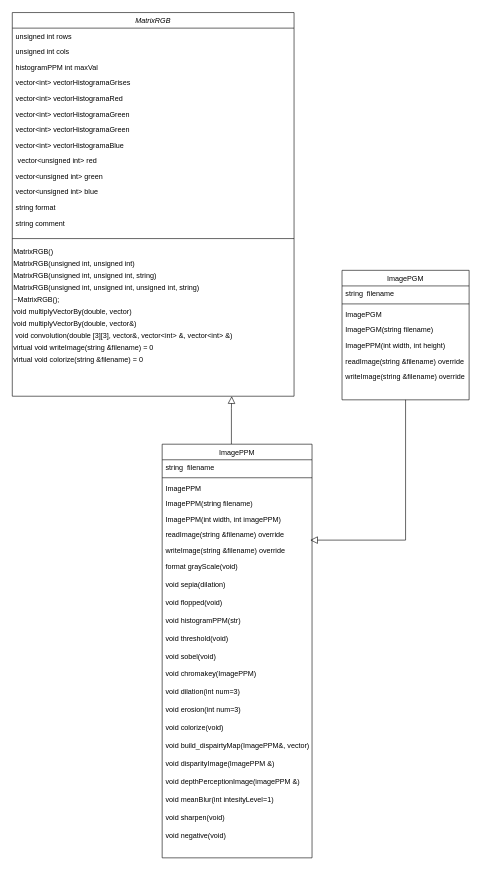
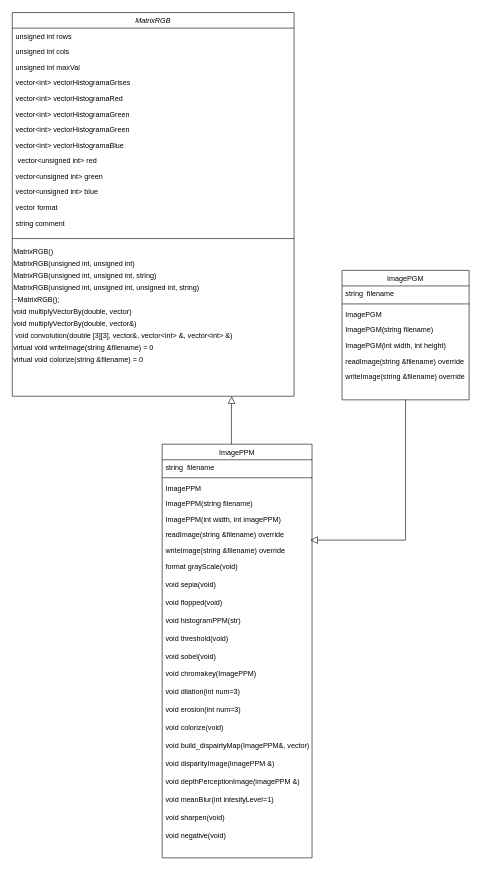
node "histogramPPM int maxVal": label "histogramPPM int maxVal" -> "unsigned int maxVal"
node "string format": label "string format" -> "vector format"
node "ImagePPM(int width, int height)": label "ImagePPM(int width, int height)" -> "ImagePGM(int width, int height)"
node "void sepia(dilation)": label "void sepia(dilation)" -> "void sepia(void)"
